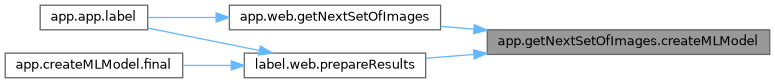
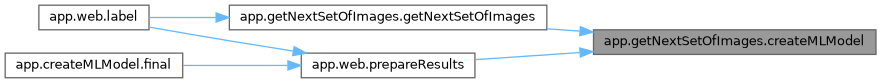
node "app.app.label": label "app.app.label" -> "app.web.label"
node "app.web.getNextSetOfImages": label "app.web.getNextSetOfImages" -> "app.getNextSetOfImages.getNextSetOfImages"
node "label.web.prepareResults": label "label.web.prepareResults" -> "app.web.prepareResults"
